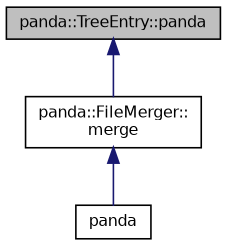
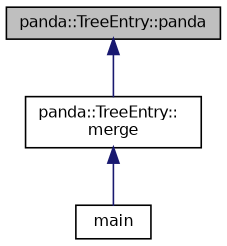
node "panda::FileMerger:: merge": label "panda::FileMerger:: merge" -> "panda::TreeEntry:: merge"
node "panda": label "panda" -> "main"
